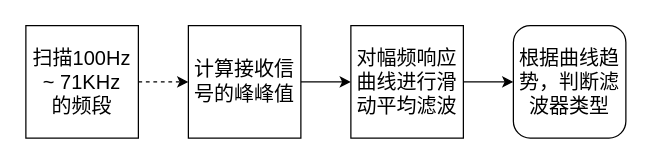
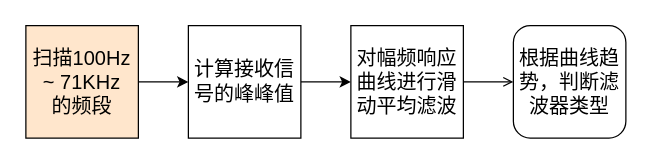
node "扫描100Hz ~ 71KHz 的频段": fillcolor #ffffff -> #ffe6cc
edge "扫描100Hz ~ 71KHz 的频段" -> "计算接收信号的峰峰值": style dashed -> solid
edge "对幅频响应曲线进行滑动平均滤波" -> "根据曲线趋势，判断滤波器类型": arrowhead classic -> open
